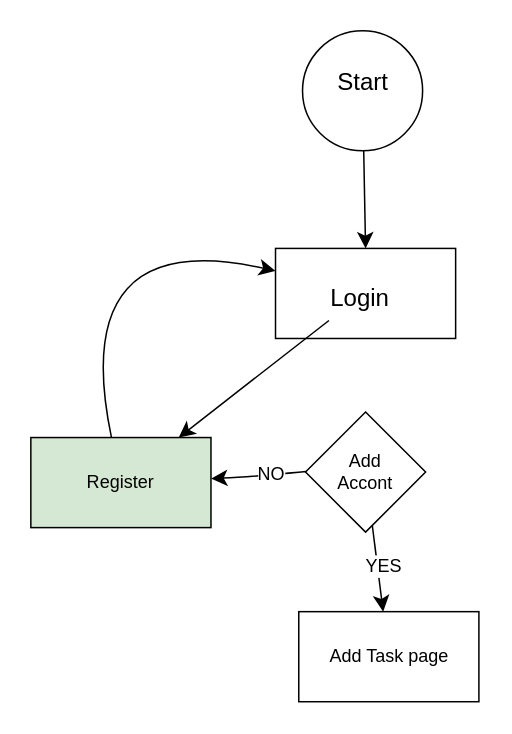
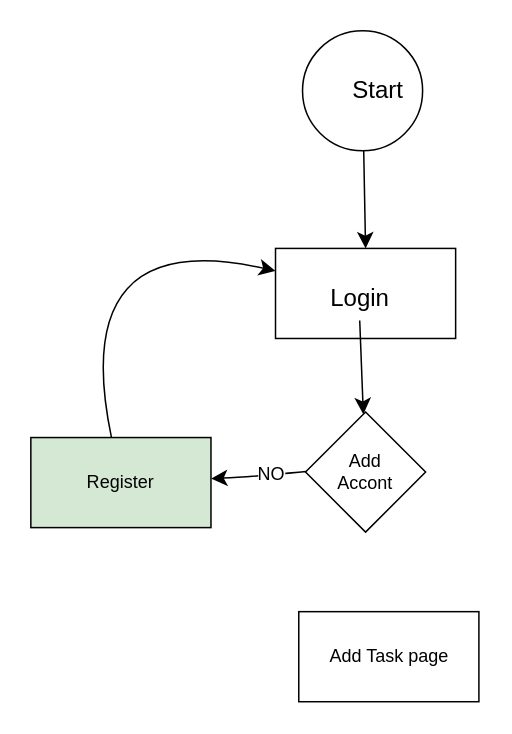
node "Start": moved (362, 81) -> (377, 89)
edge "Login" -> "Register": now "Login" -> "Add Accont"
edge "Add Accont" -> "Add Task page": removed, label "YES"
